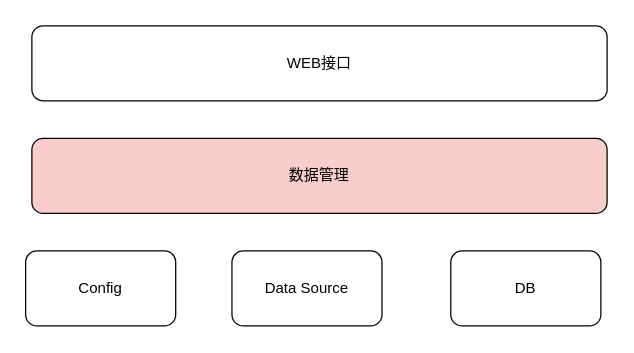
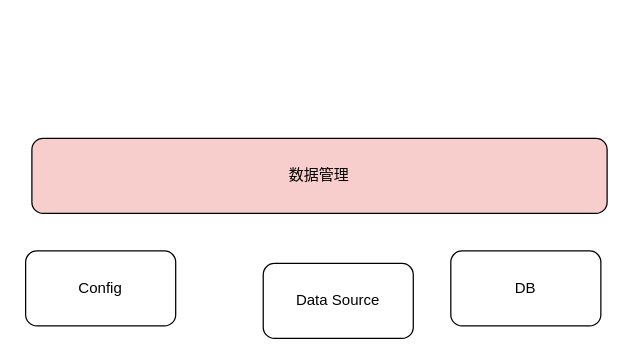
node "WEB接口": removed
node "Data Source": moved (307, 288) -> (338, 301)
